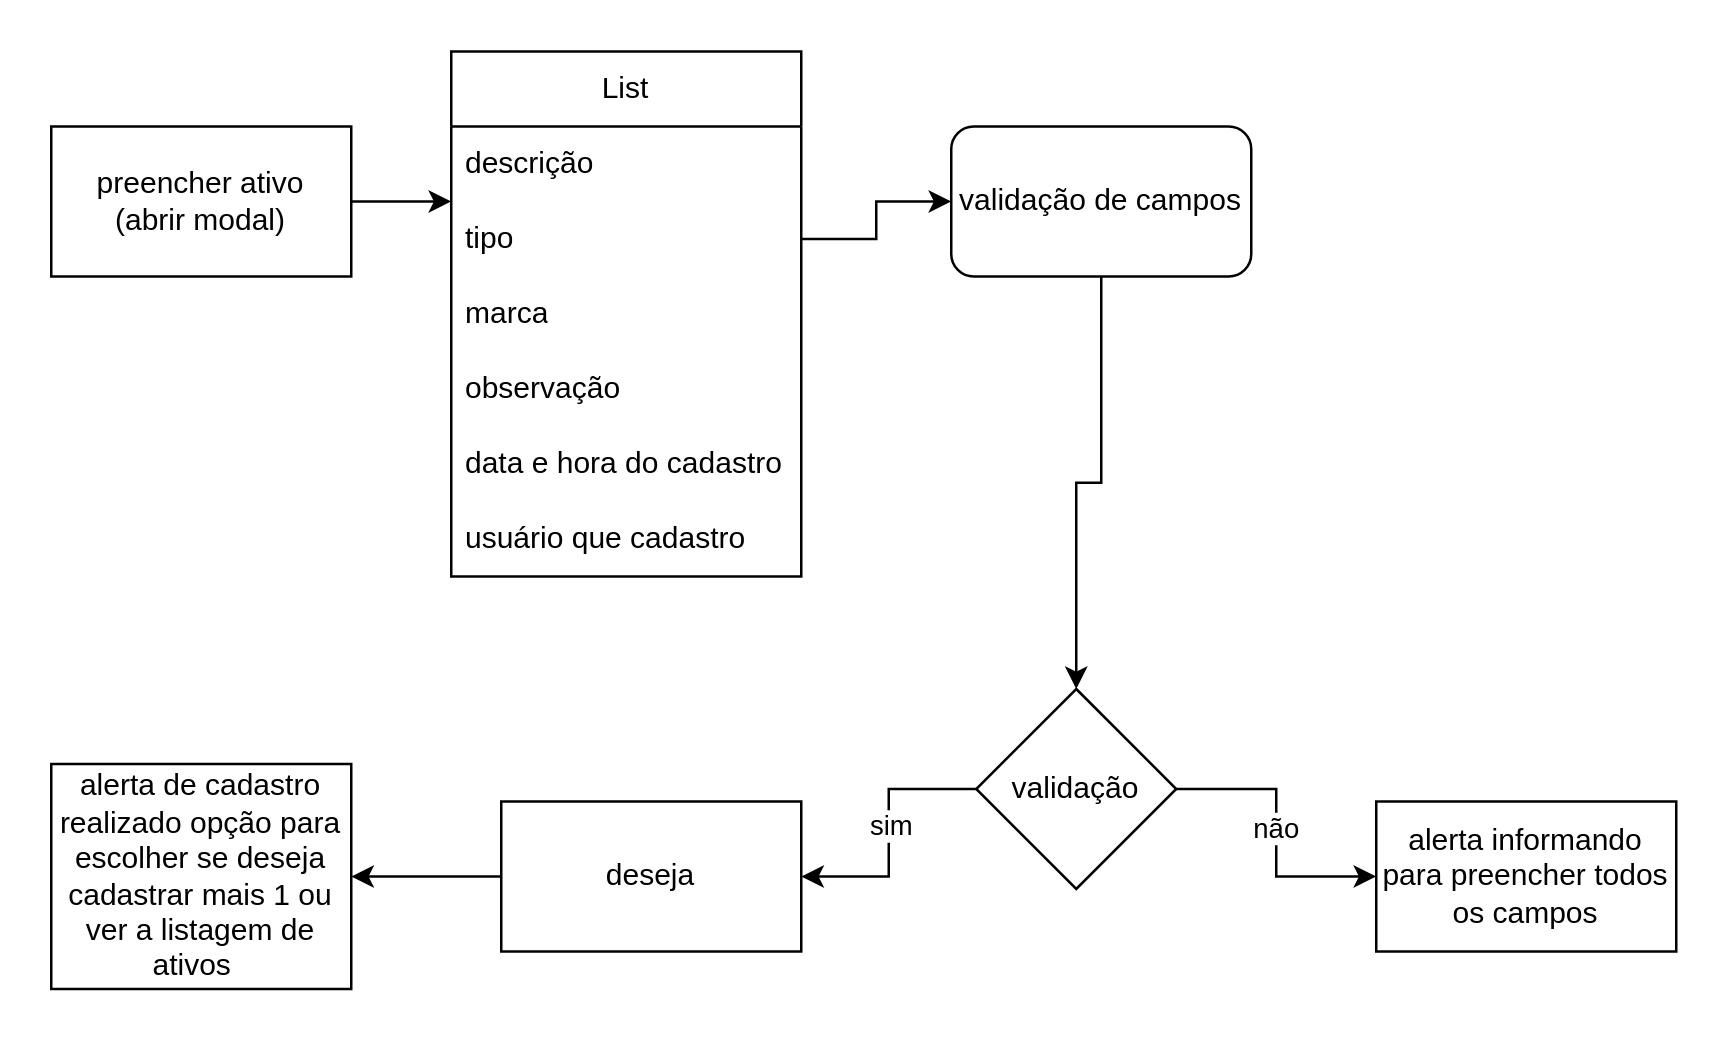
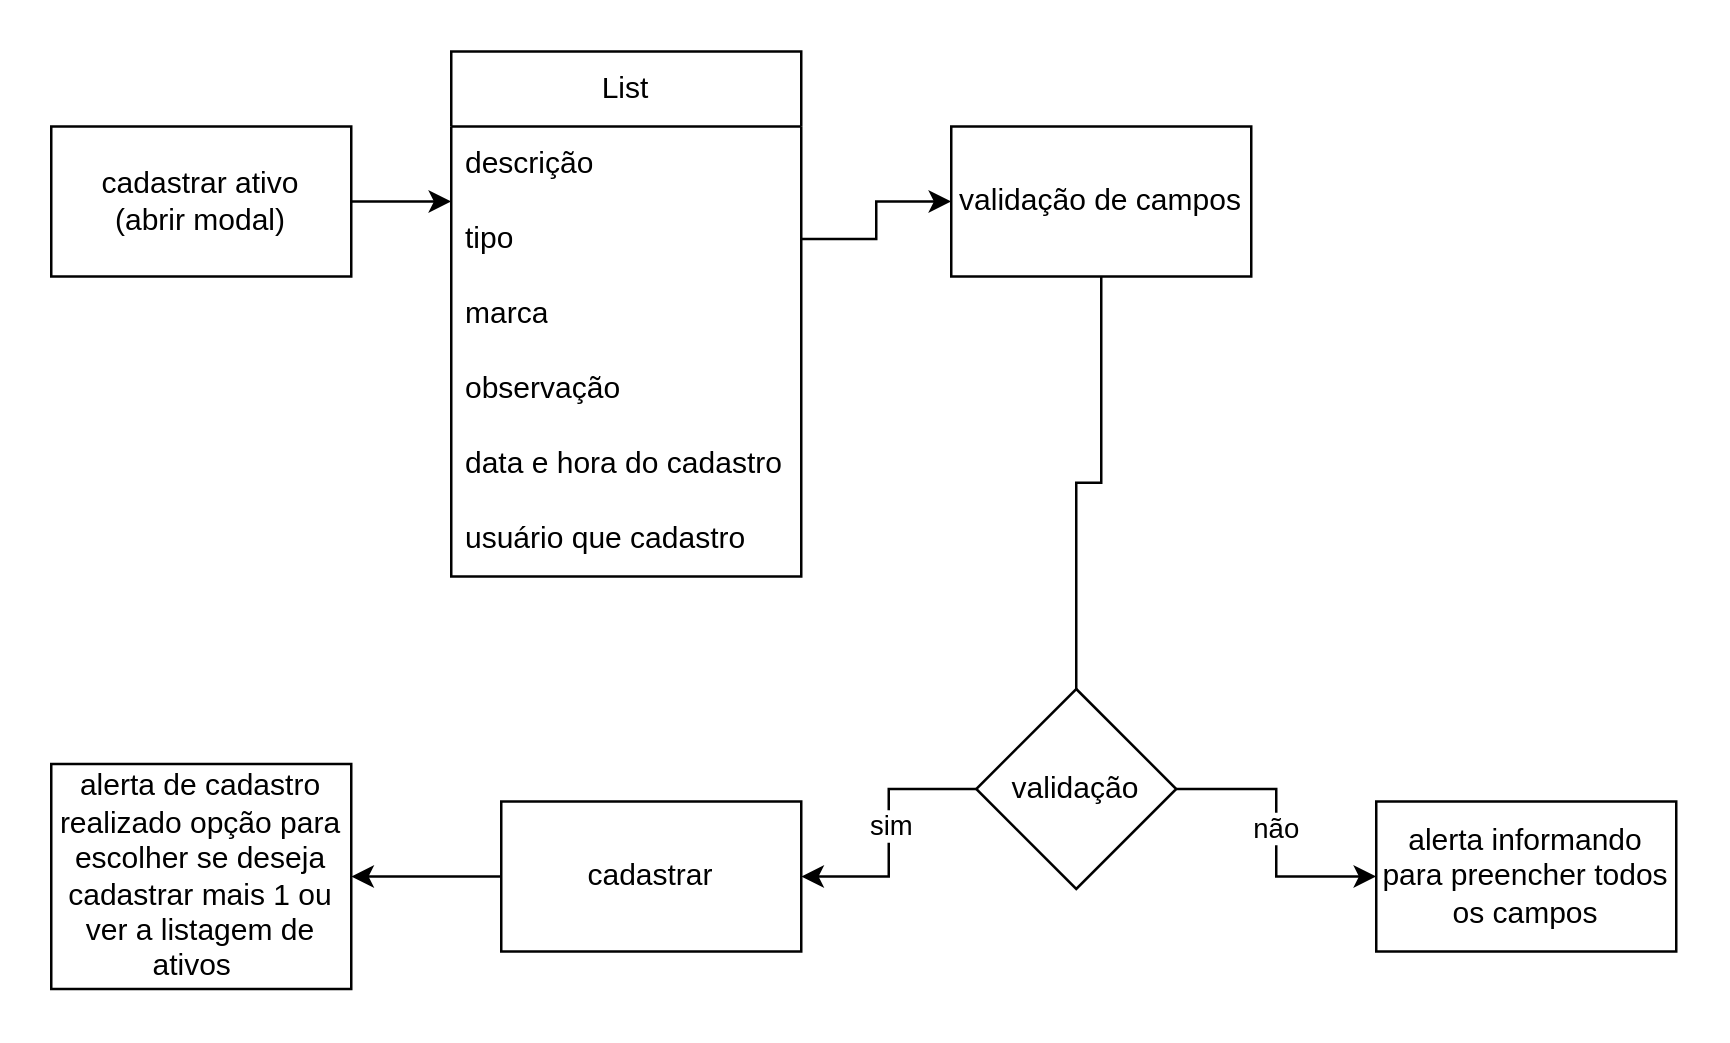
node "preencher ativo (abrir modal)": label "preencher ativo (abrir modal)" -> "cadastrar ativo (abrir modal)"
node "validação de campos": shape rounded rectangle -> rectangle
edge "validação de campos" -> "validação": arrowhead classic -> none
node "deseja": label "deseja" -> "cadastrar"
